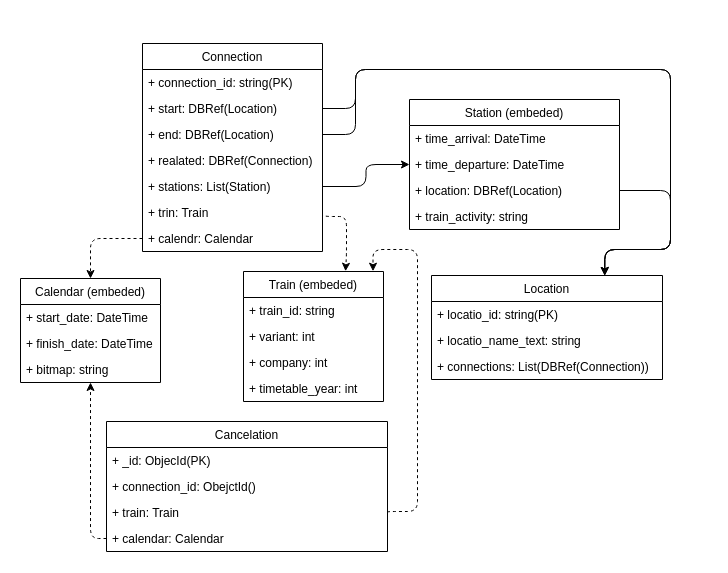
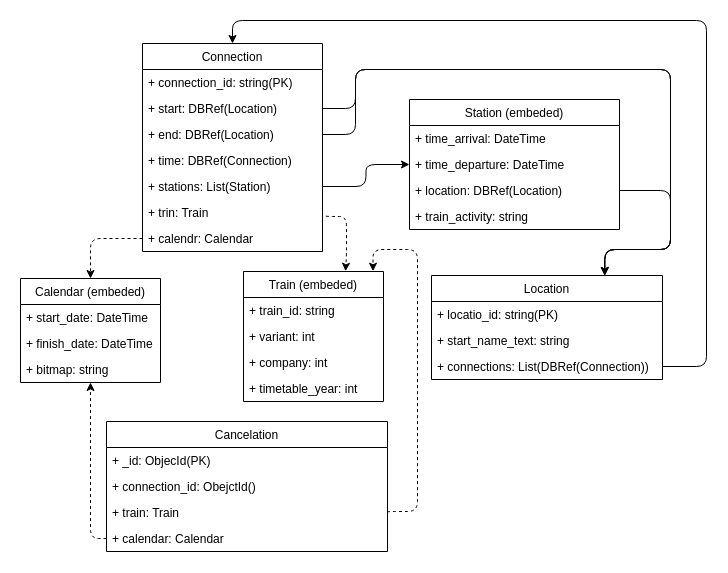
edge "+ connections: List(DBRef(Connection))" -> "Connection": added
node "+ realated: DBRef(Connection)": label "+ realated: DBRef(Connection)" -> "+ time: DBRef(Connection)"
node "+ locatio_name_text: string": label "+ locatio_name_text: string" -> "+ start_name_text: string"
